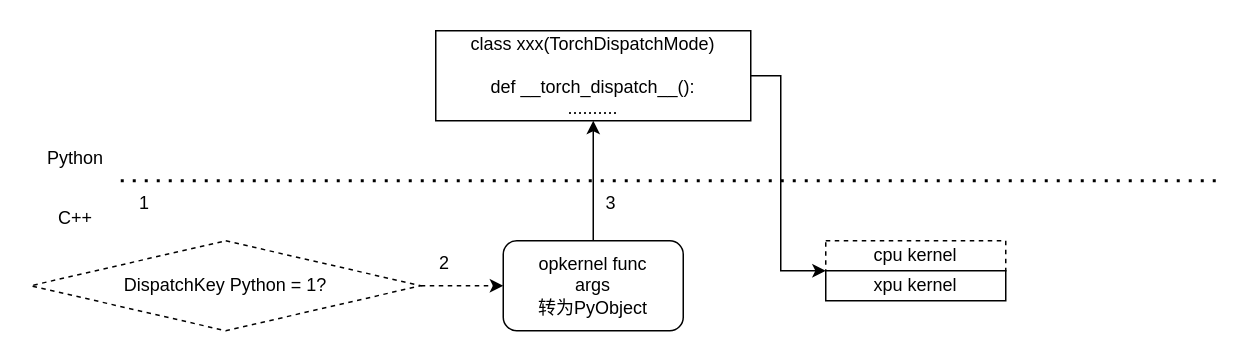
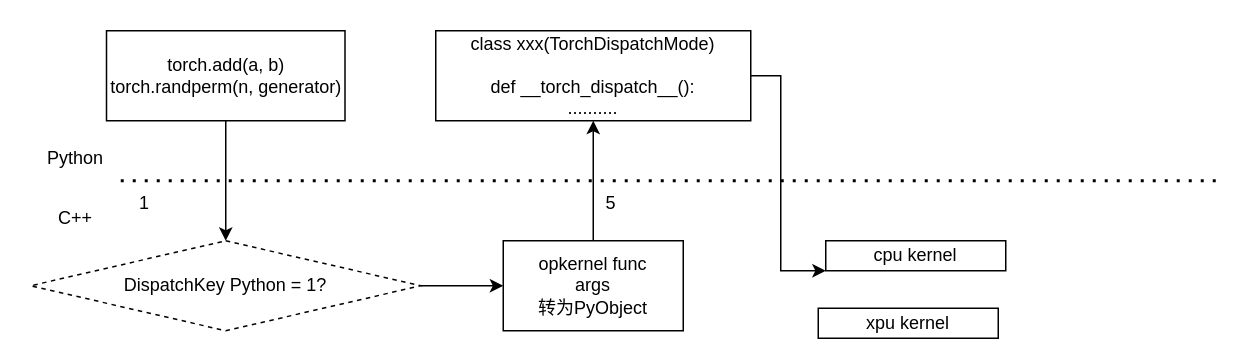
node "torch.add(a, b) torch.randperm(n, generator)": added
edge "torch.add(a, b) torch.randperm(n, generator)" -> "DispatchKey Python = 1?": added
node "3": label "3" -> "5"
node "cpu kernel": style dashed -> solid
node "2": removed
edge "DispatchKey Python = 1?" -> "opkernel func args 转为PyObject": style dashed -> solid
node "opkernel func args 转为PyObject": shape rounded rectangle -> rectangle
node "xpu kernel": moved (916, 286) -> (908, 323)
